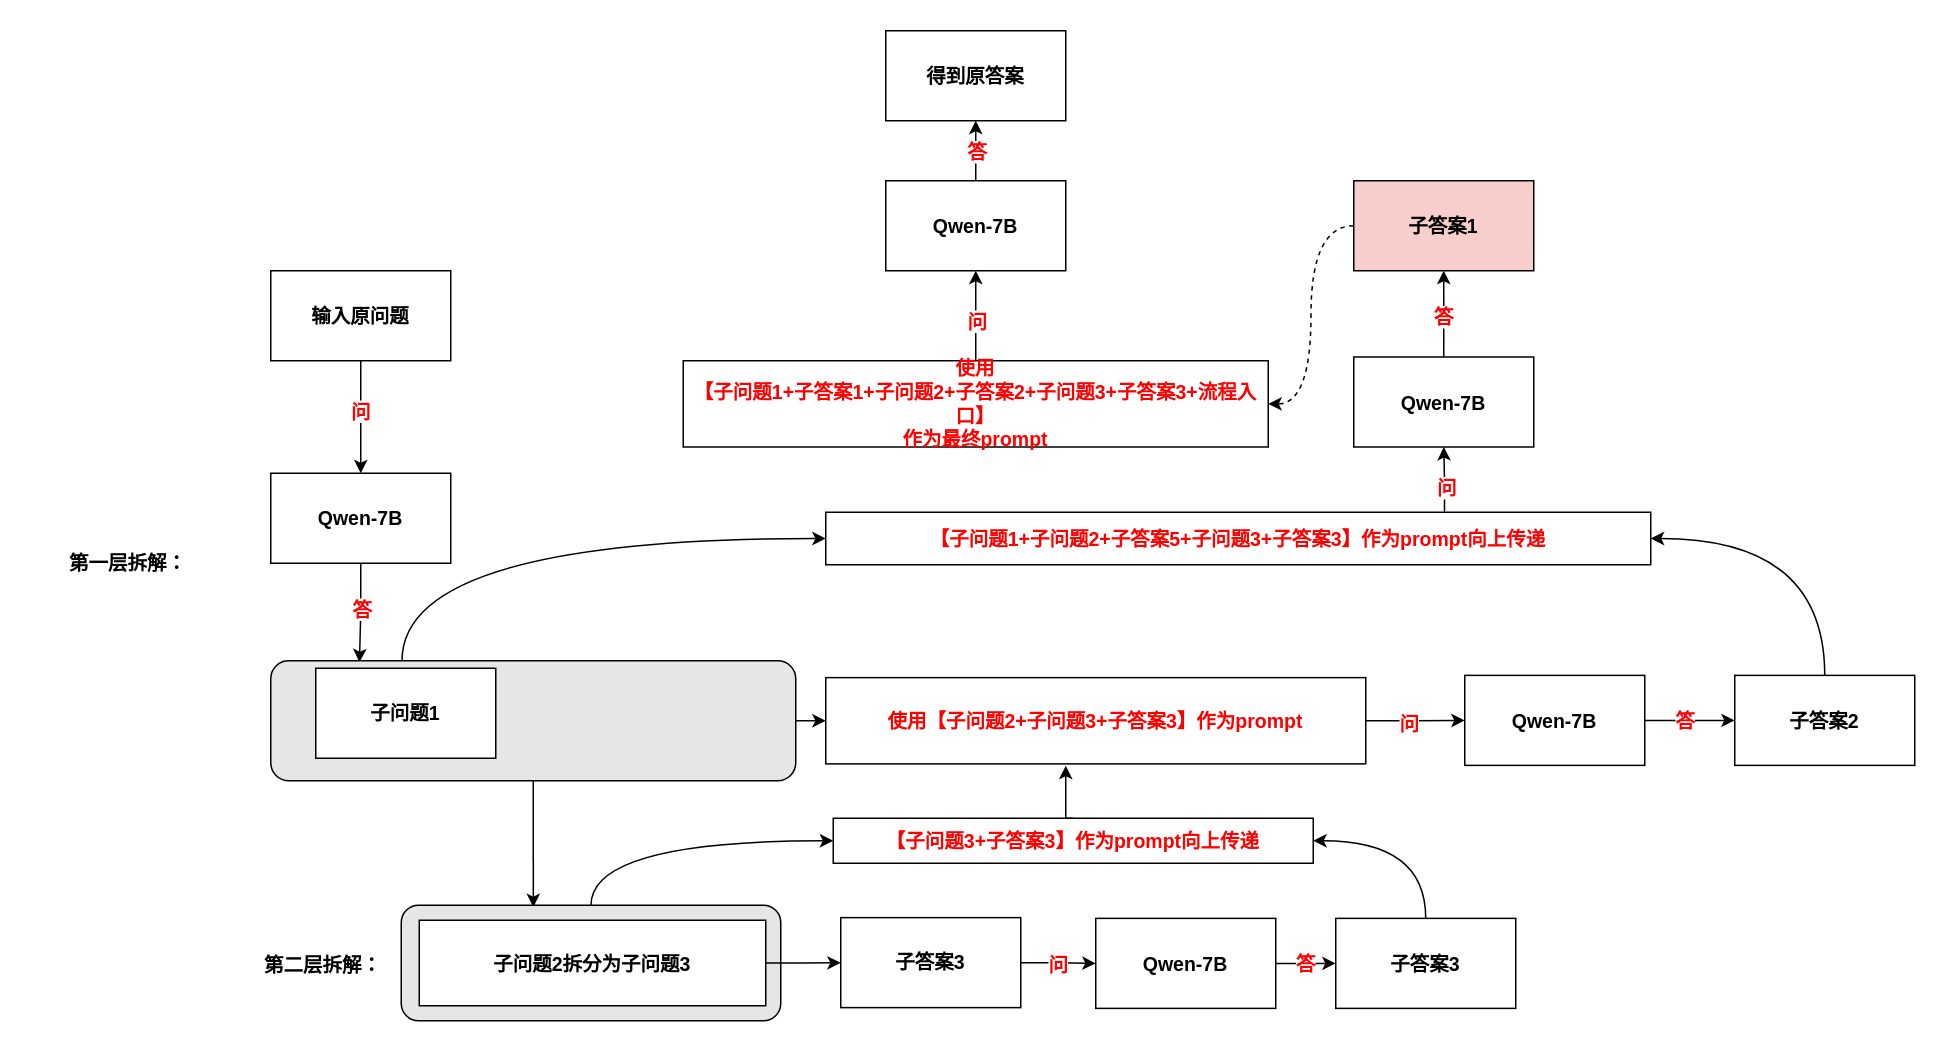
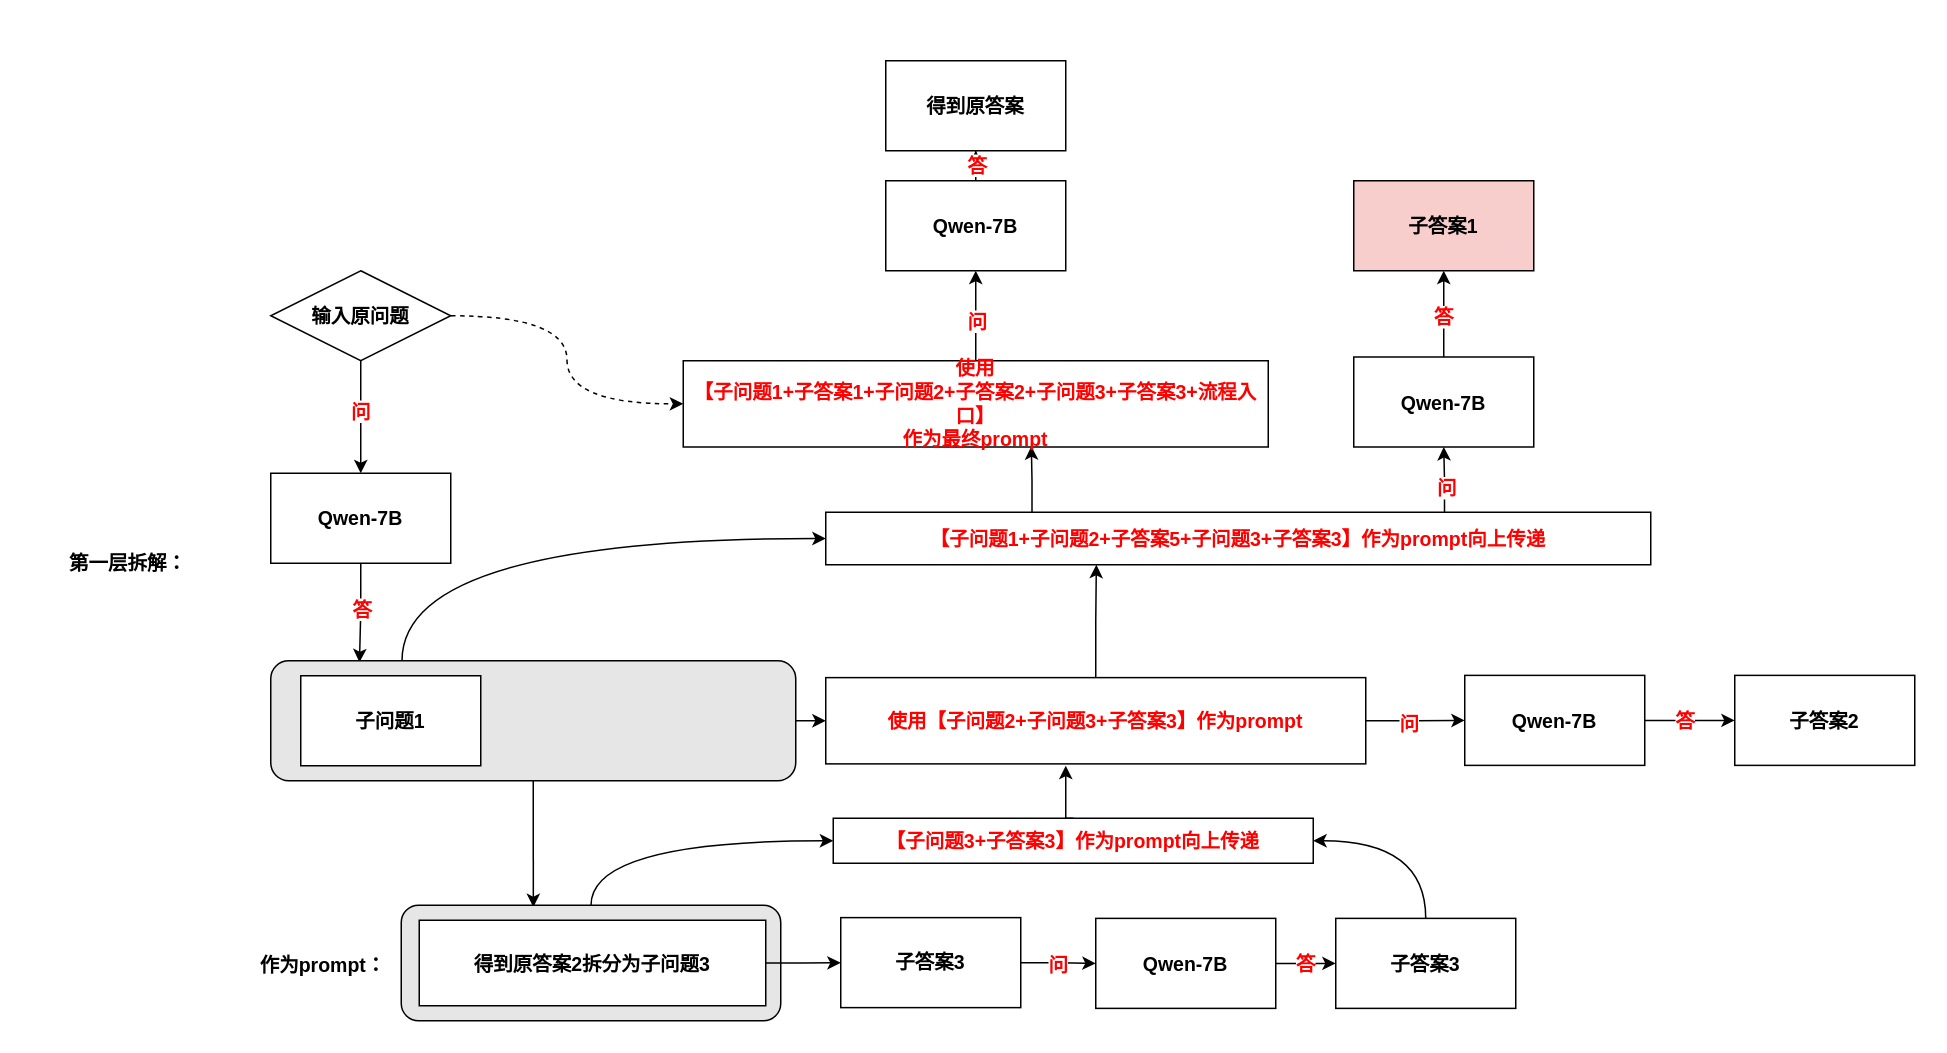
node "得到原答案": moved (976, 76) -> (976, 106)
edge "子答案1" -> "使用【子问题1+子答案1+子问题2+子答案2+子问题3+子答案3+流程入口】 作为最终prompt": removed
node "输入原问题": shape rectangle -> diamond
edge "输入原问题" -> "使用【子问题1+子答案1+子问题2+子答案2+子问题3+子答案3+流程入口】 作为最终prompt": added
edge "【子问题1+子问题2+子答案5+子问题3+子答案3】作为prompt向上传递" -> "使用【子问题1+子答案1+子问题2+子答案2+子问题3+子答案3+流程入口】 作为最终prompt": added
edge "子答案2" -> "【子问题1+子问题2+子答案5+子问题3+子答案3】作为prompt向上传递": removed
edge "使用【子问题2+子问题3+子答案3】作为prompt" -> "【子问题1+子问题2+子答案5+子问题3+子答案3】作为prompt向上传递": added
node "子问题1": moved (406, 713) -> (391, 721)
node "子问题2拆分为子问题3": label "子问题2拆分为子问题3" -> "得到原答案2拆分为子问题3"
node "第二层拆解：": label "第二层拆解：" -> "作为prompt："
